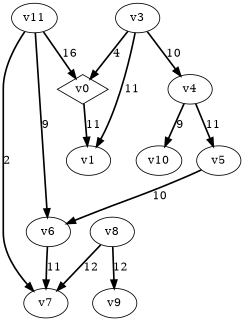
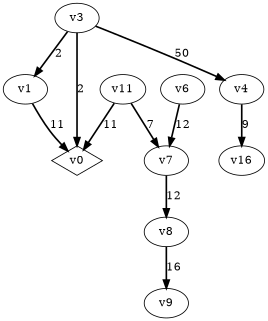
edge "v11" -> "v0": label "16" -> "11"
edge "v3" -> "v0": label "4" -> "2"
edge "v3" -> "v4": label "10" -> "50"
edge "v3" -> "v1": label "11" -> "2"
edge "v0" -> "v1": reversed
edge "v11" -> "v6": removed, label "9"
edge "v11" -> "v7": label "2" -> "7"
node "v10": label "v10" -> "v16"
node "v5": removed
edge "v8" -> "v7": reversed
edge "v6" -> "v7": label "11" -> "12"
edge "v8" -> "v9": label "12" -> "16"
